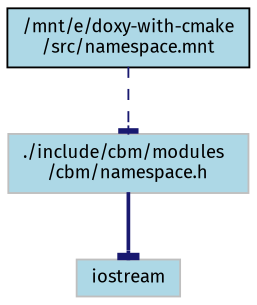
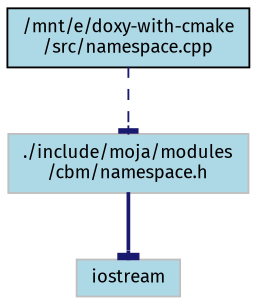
node "/mnt/e/doxy-with-cmake /src/namespace.mnt": label "/mnt/e/doxy-with-cmake /src/namespace.mnt" -> "/mnt/e/doxy-with-cmake /src/namespace.cpp"
node "./include/cbm/modules /cbm/namespace.h": label "./include/cbm/modules /cbm/namespace.h" -> "./include/moja/modules /cbm/namespace.h"
